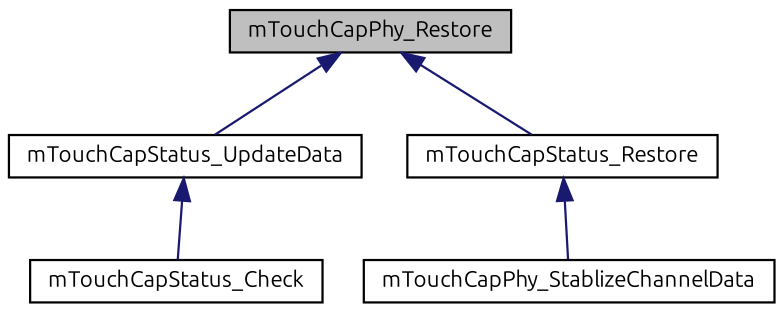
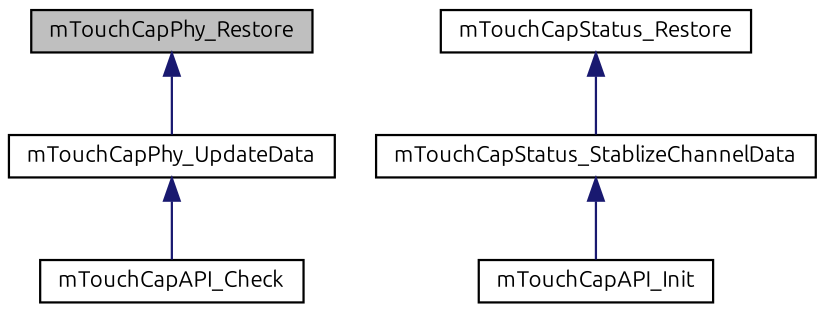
edge "mTouchCapStatus_Restore" -> "mTouchCapPhy_Restore": removed
node "mTouchCapStatus_UpdateData": label "mTouchCapStatus_UpdateData" -> "mTouchCapPhy_UpdateData"
node "mTouchCapStatus_Check": label "mTouchCapStatus_Check" -> "mTouchCapAPI_Check"
node "mTouchCapPhy_StablizeChannelData": label "mTouchCapPhy_StablizeChannelData" -> "mTouchCapStatus_StablizeChannelData"
node "mTouchCapAPI_Init": added
